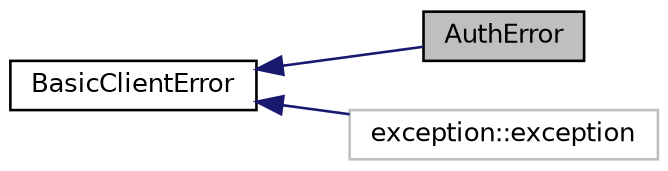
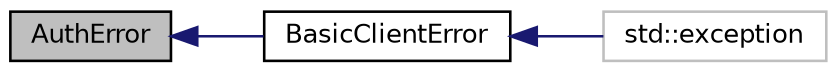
edge "AuthError" -> "BasicClientError": reversed
node "exception::exception": label "exception::exception" -> "std::exception"
